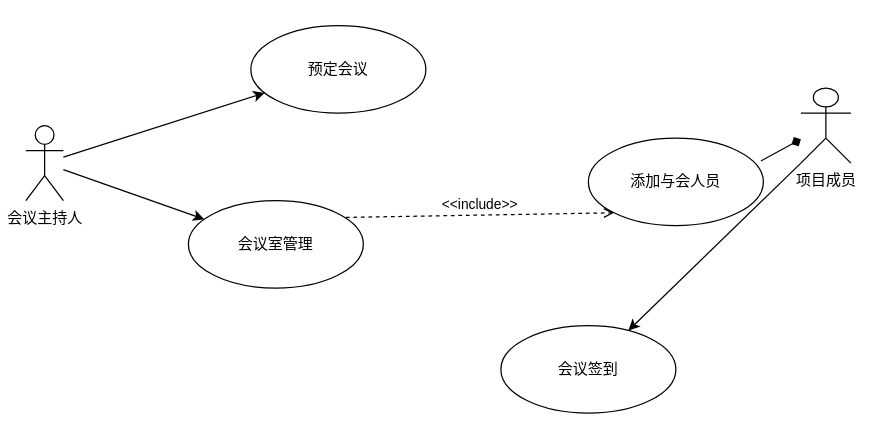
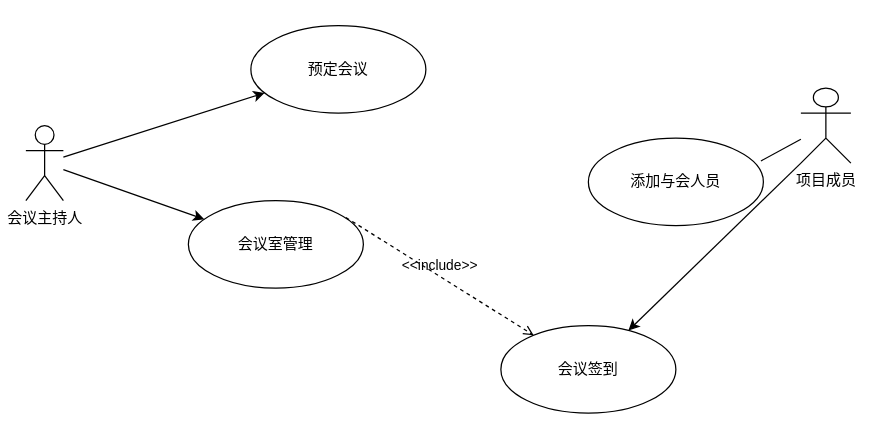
edge "添加与会人员" -> "项目成员": arrowhead diamond -> none
edge "会议室管理" -> "添加与会人员": now "会议室管理" -> "会议签到"
